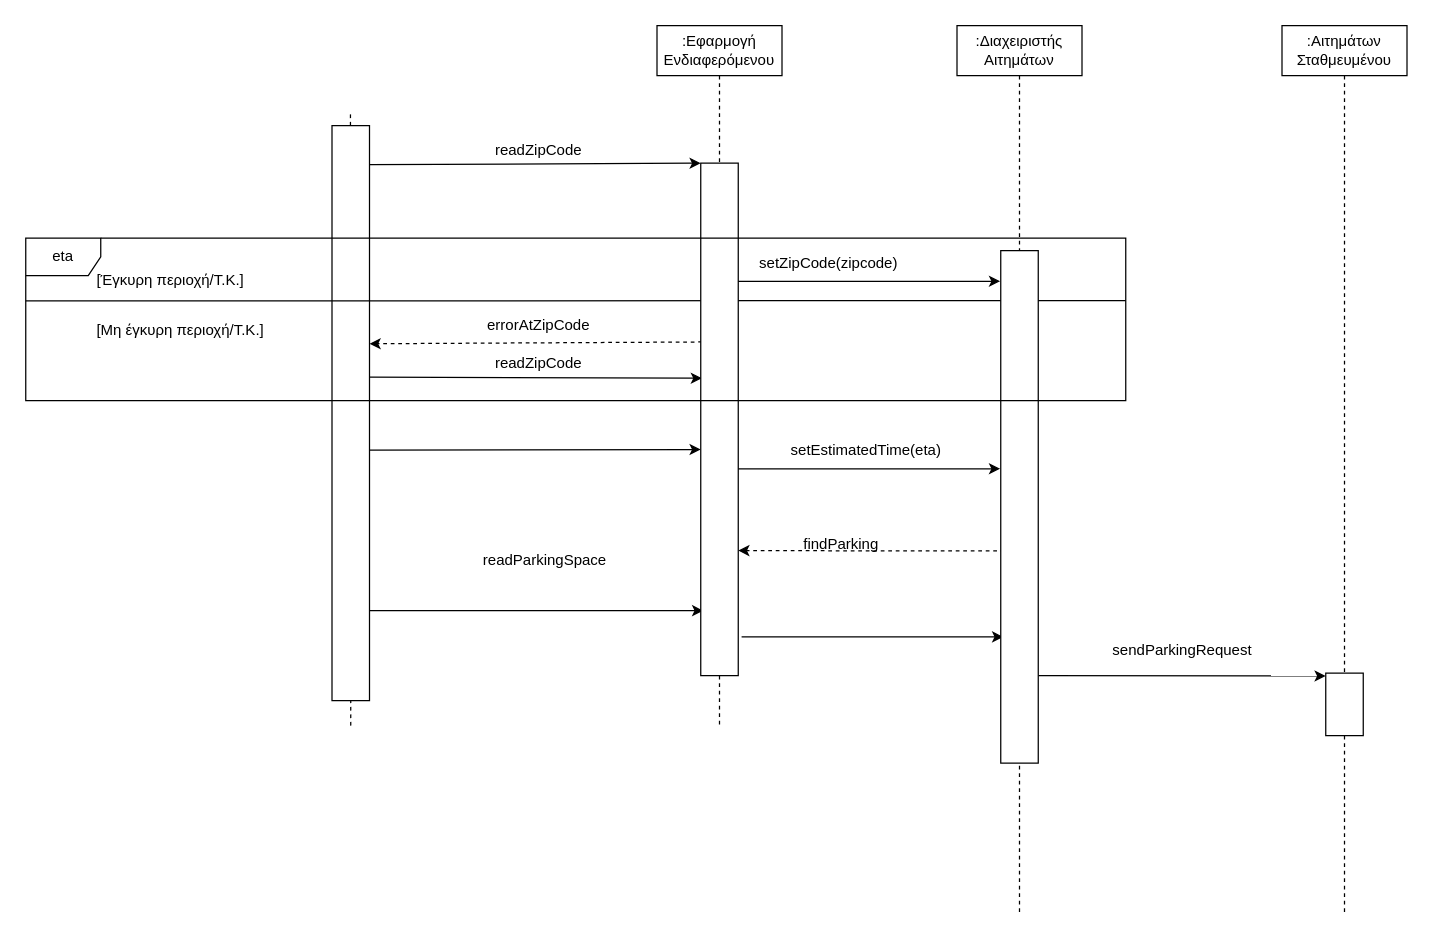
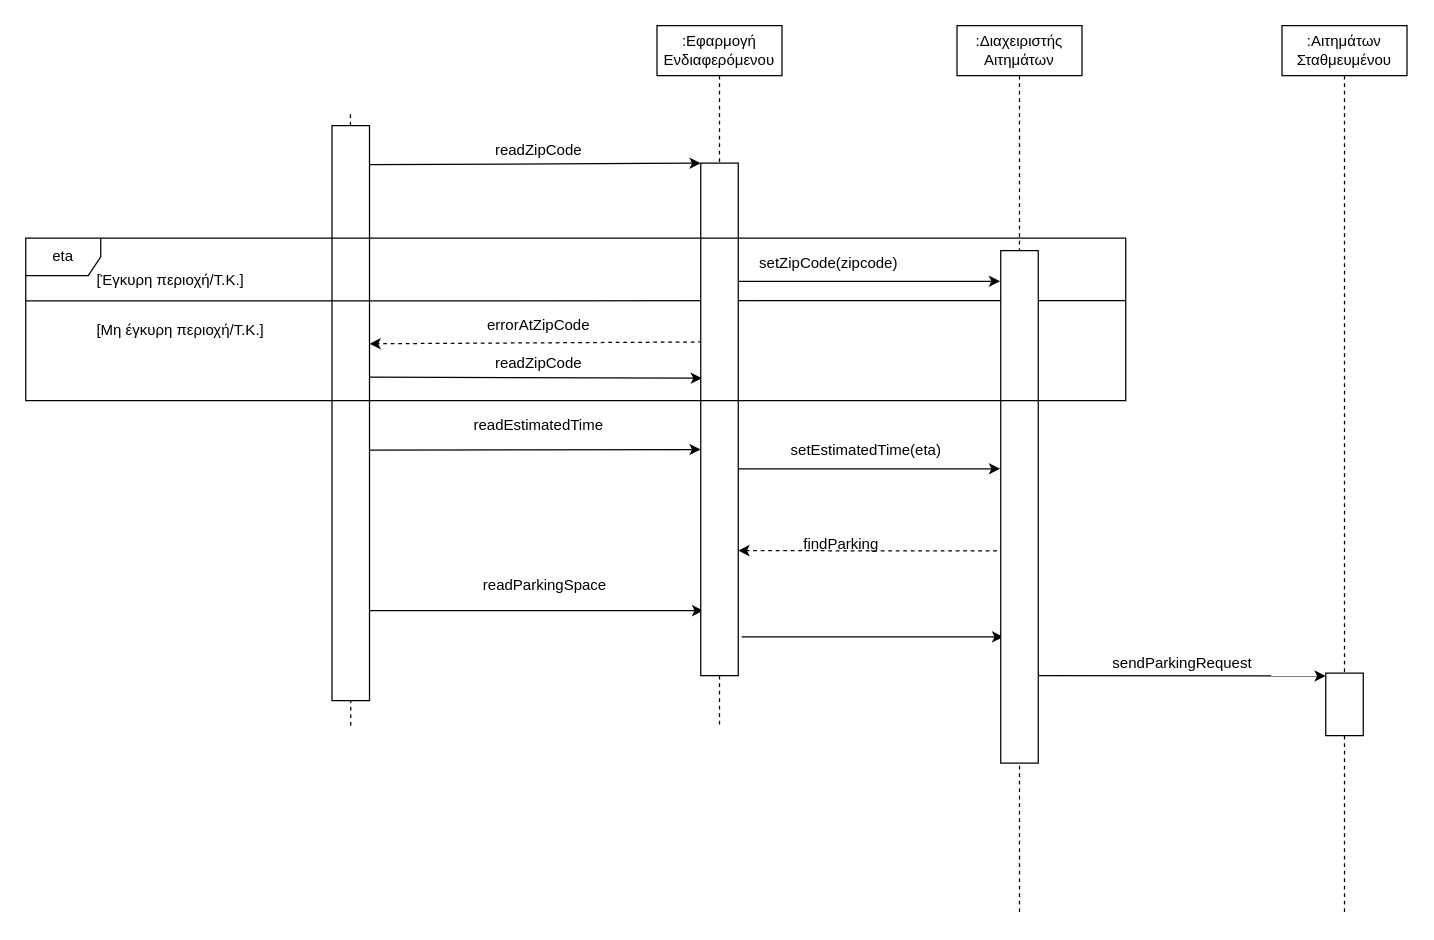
node "readEstimatedTime": added
node "readParkingSpace": moved (544, 561) -> (544, 586)
node "sendParkingRequest": moved (1182, 651) -> (1182, 663)
